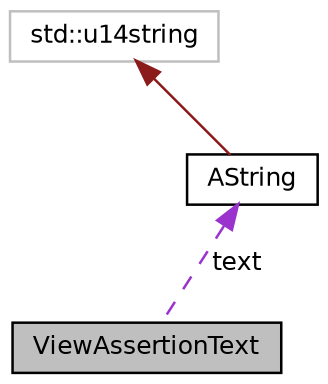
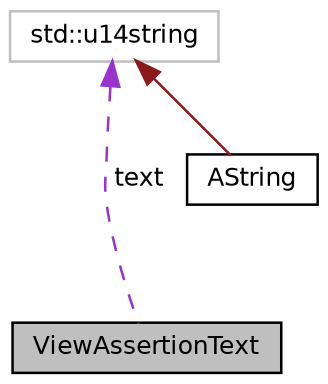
edge "ViewAssertionText" -> "AString": now "ViewAssertionText" -> "std::u14string"
